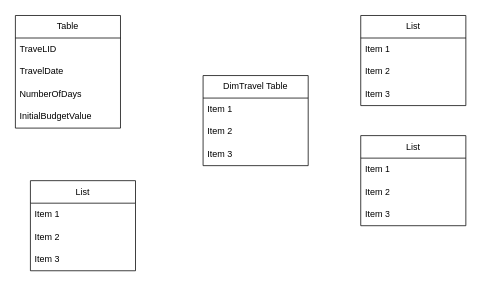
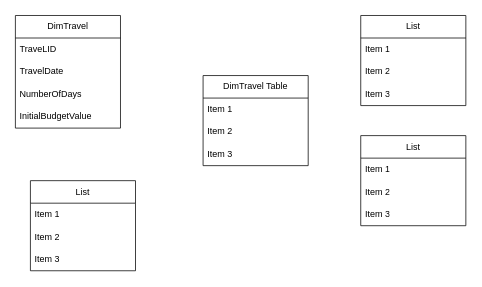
node "Table": label "Table" -> "DimTravel"
